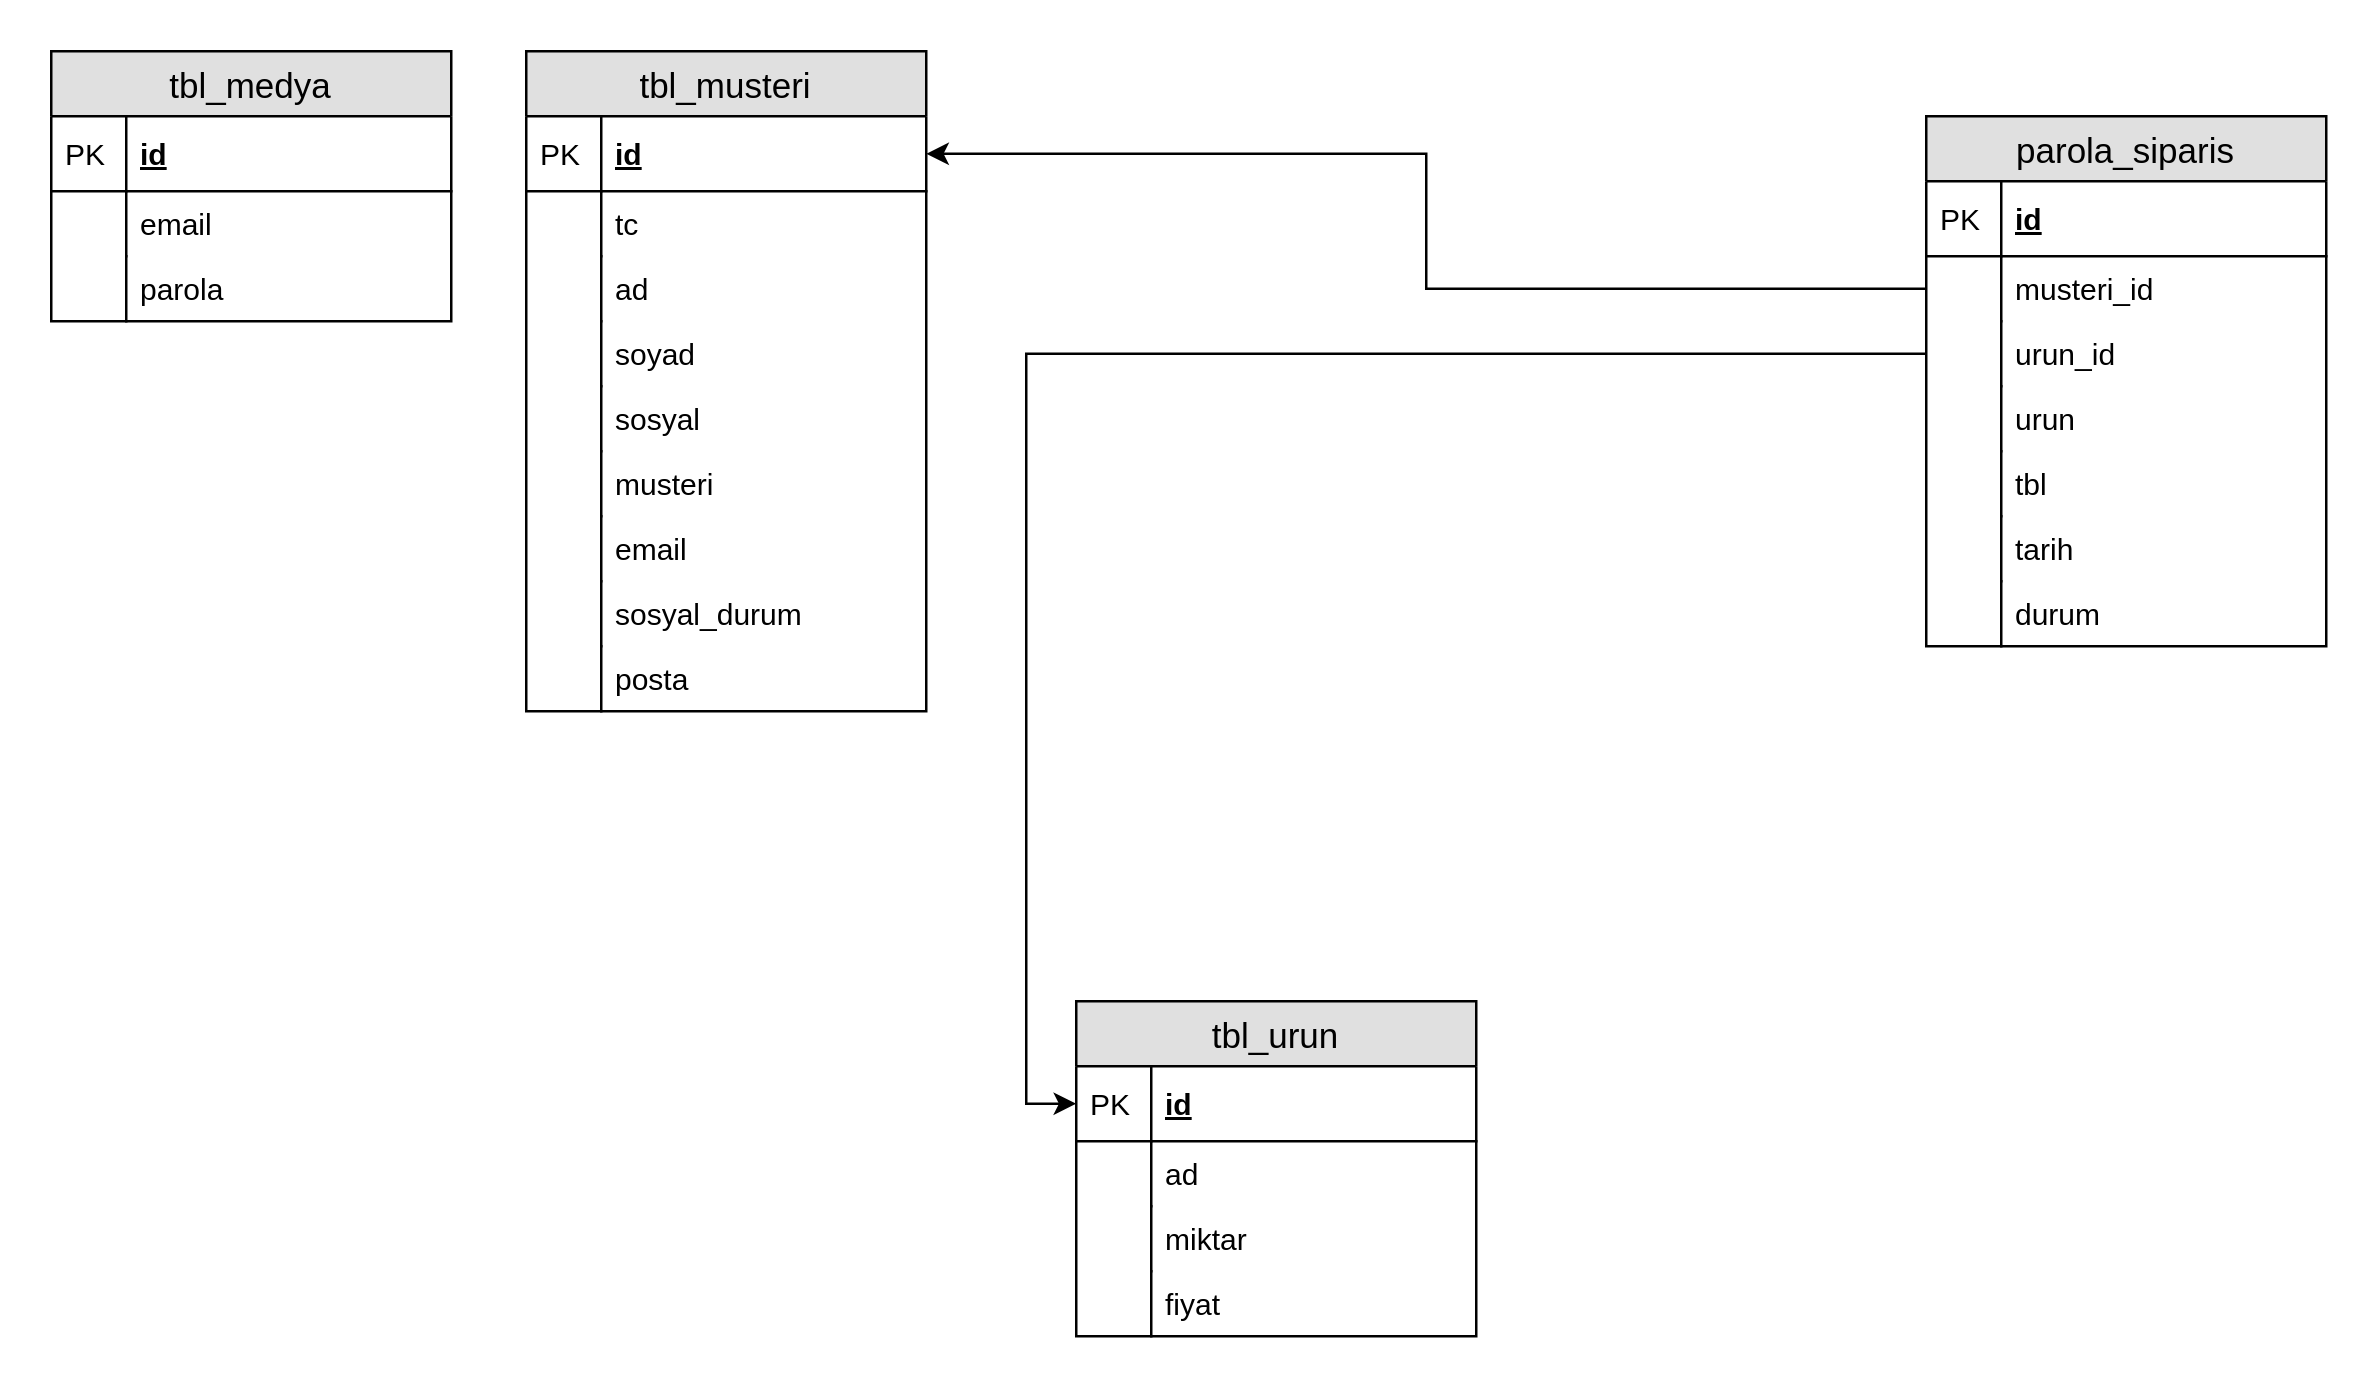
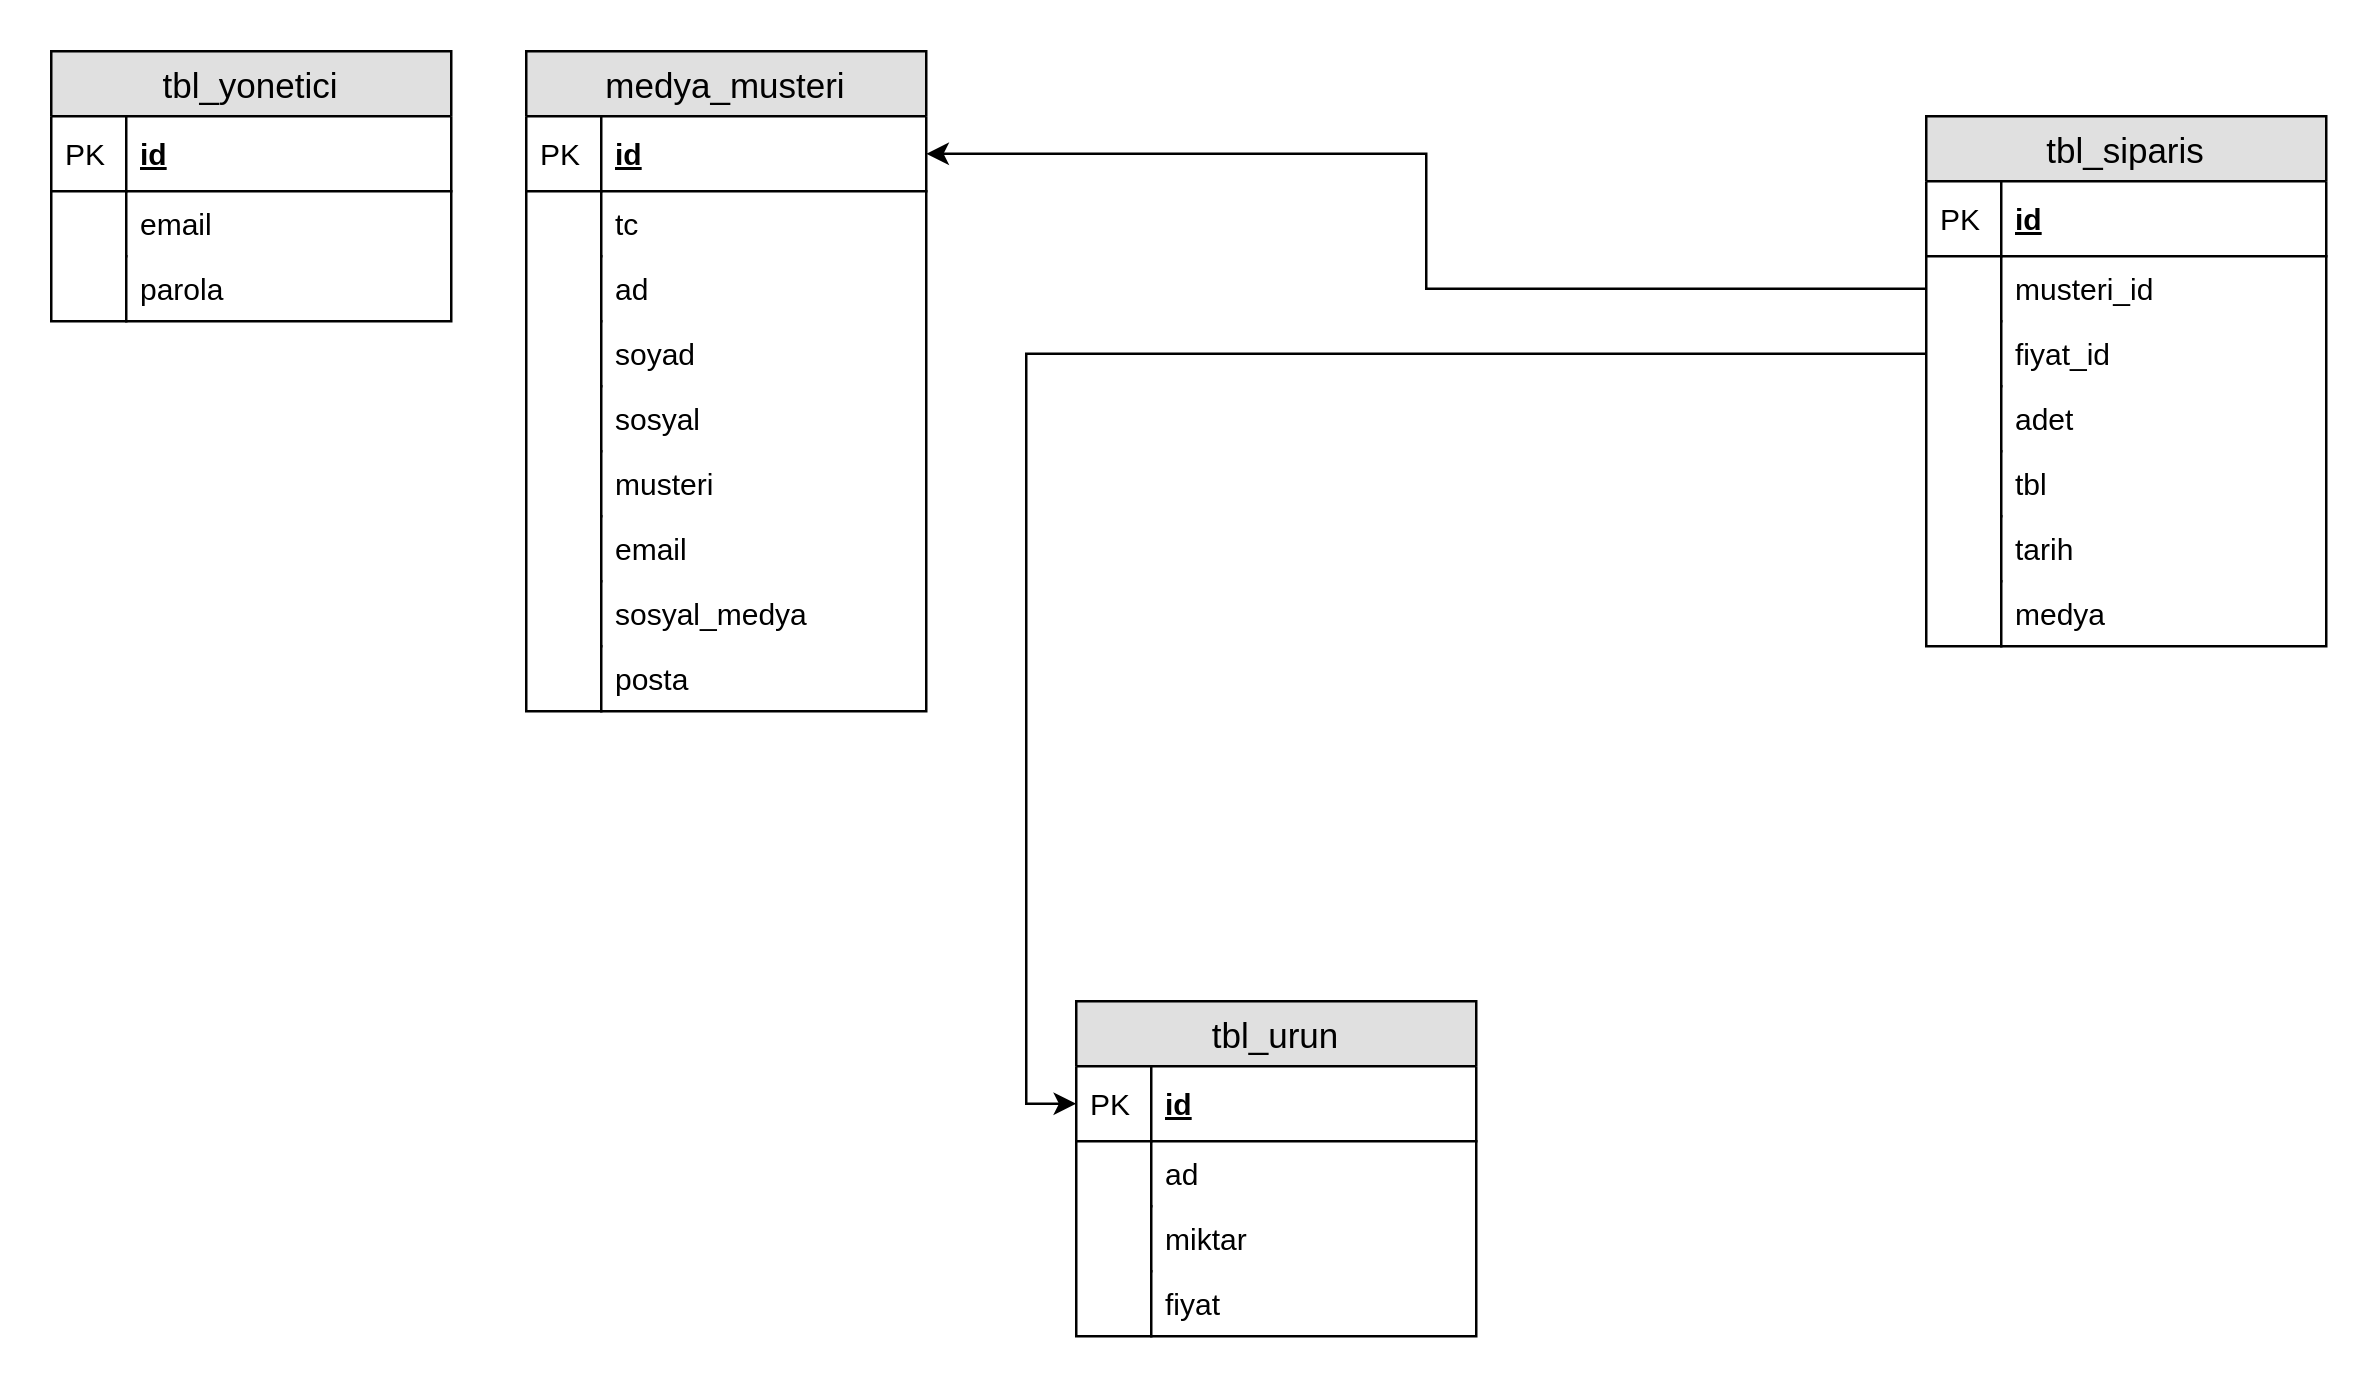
node "tbl_medya": label "tbl_medya" -> "tbl_yonetici"
node "tbl_musteri": label "tbl_musteri" -> "medya_musteri"
node "parola_siparis": label "parola_siparis" -> "tbl_siparis"
node "urun_id": label "urun_id" -> "fiyat_id"
node "urun": label "urun" -> "adet"
node "sosyal_durum": label "sosyal_durum" -> "sosyal_medya"
node "durum": label "durum" -> "medya"
